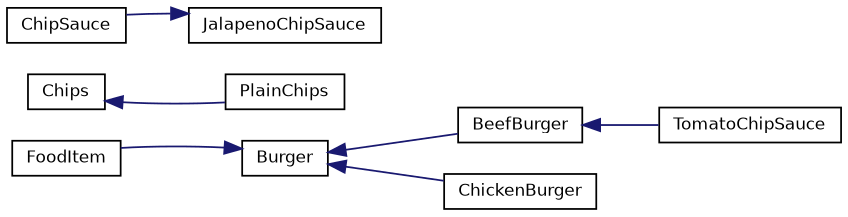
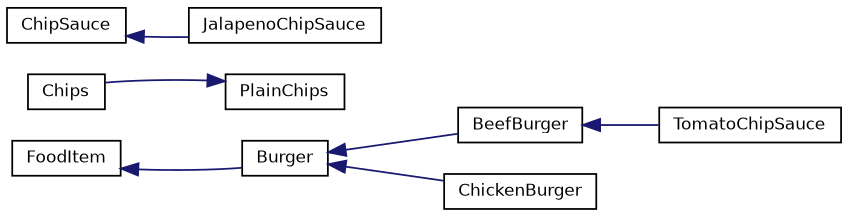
edge "ChipSauce" -> "JalapenoChipSauce": reversed
edge "PlainChips" -> "Chips": reversed
edge "FoodItem" -> "Burger": reversed
